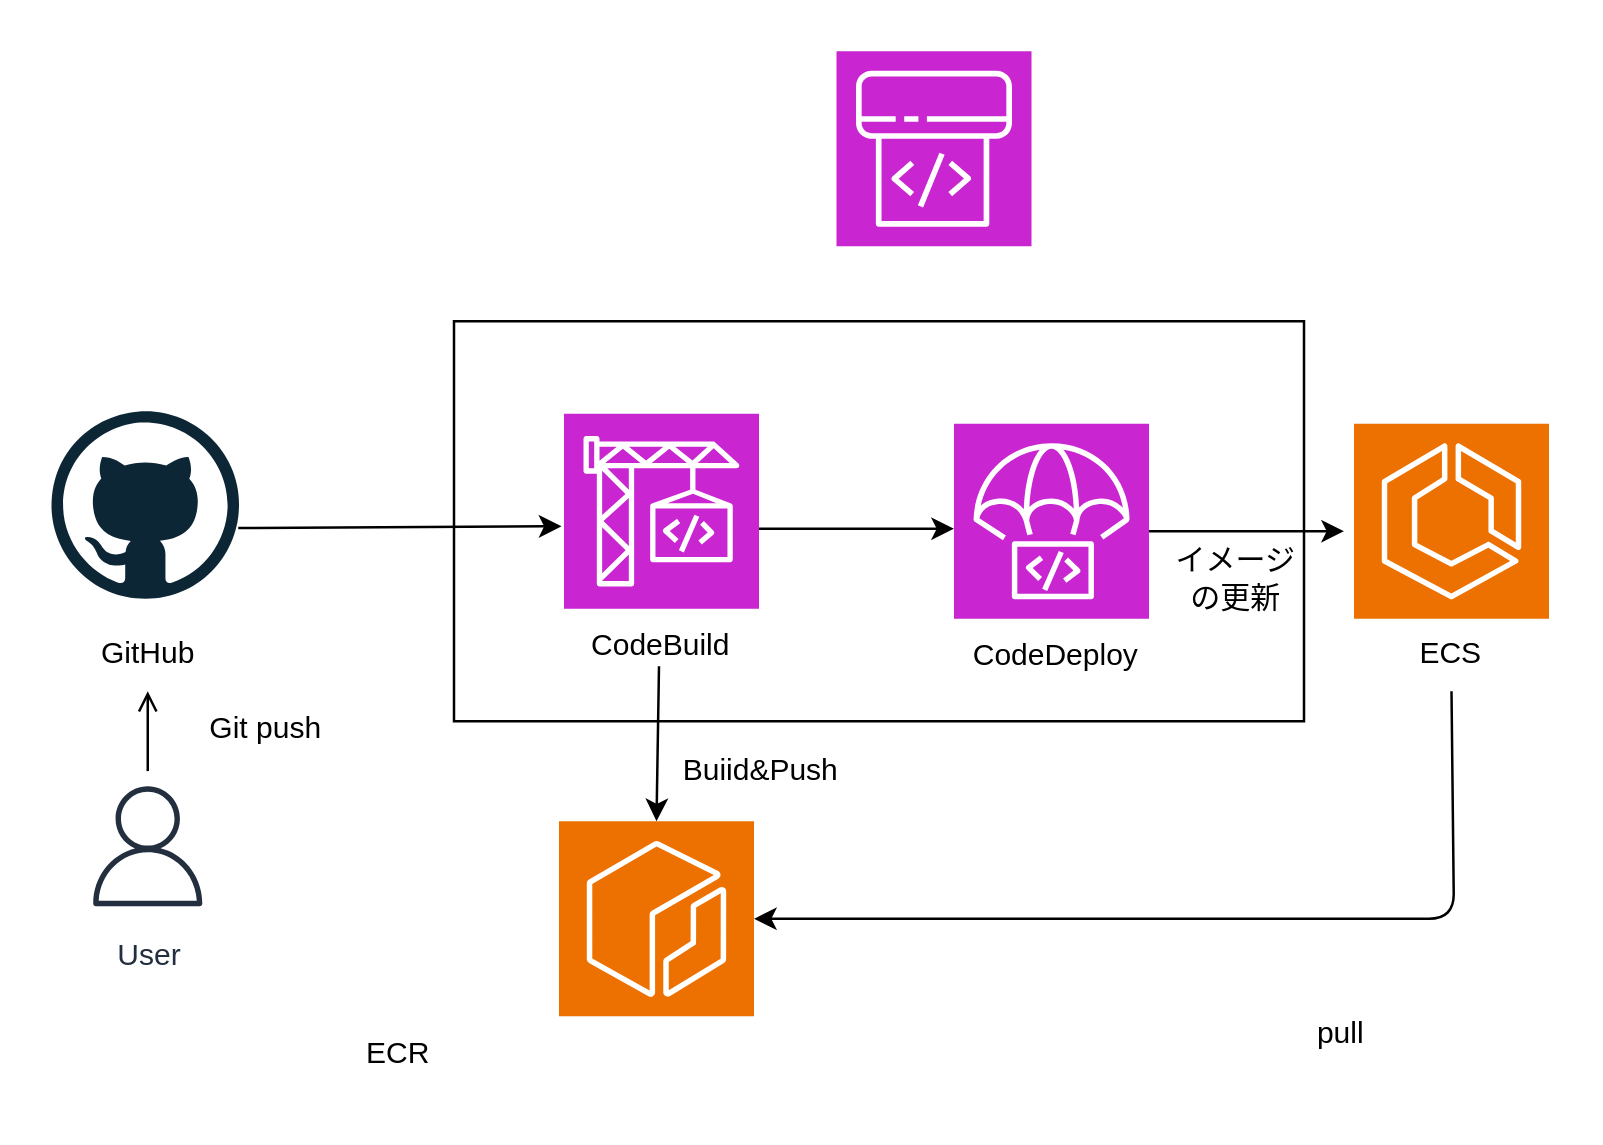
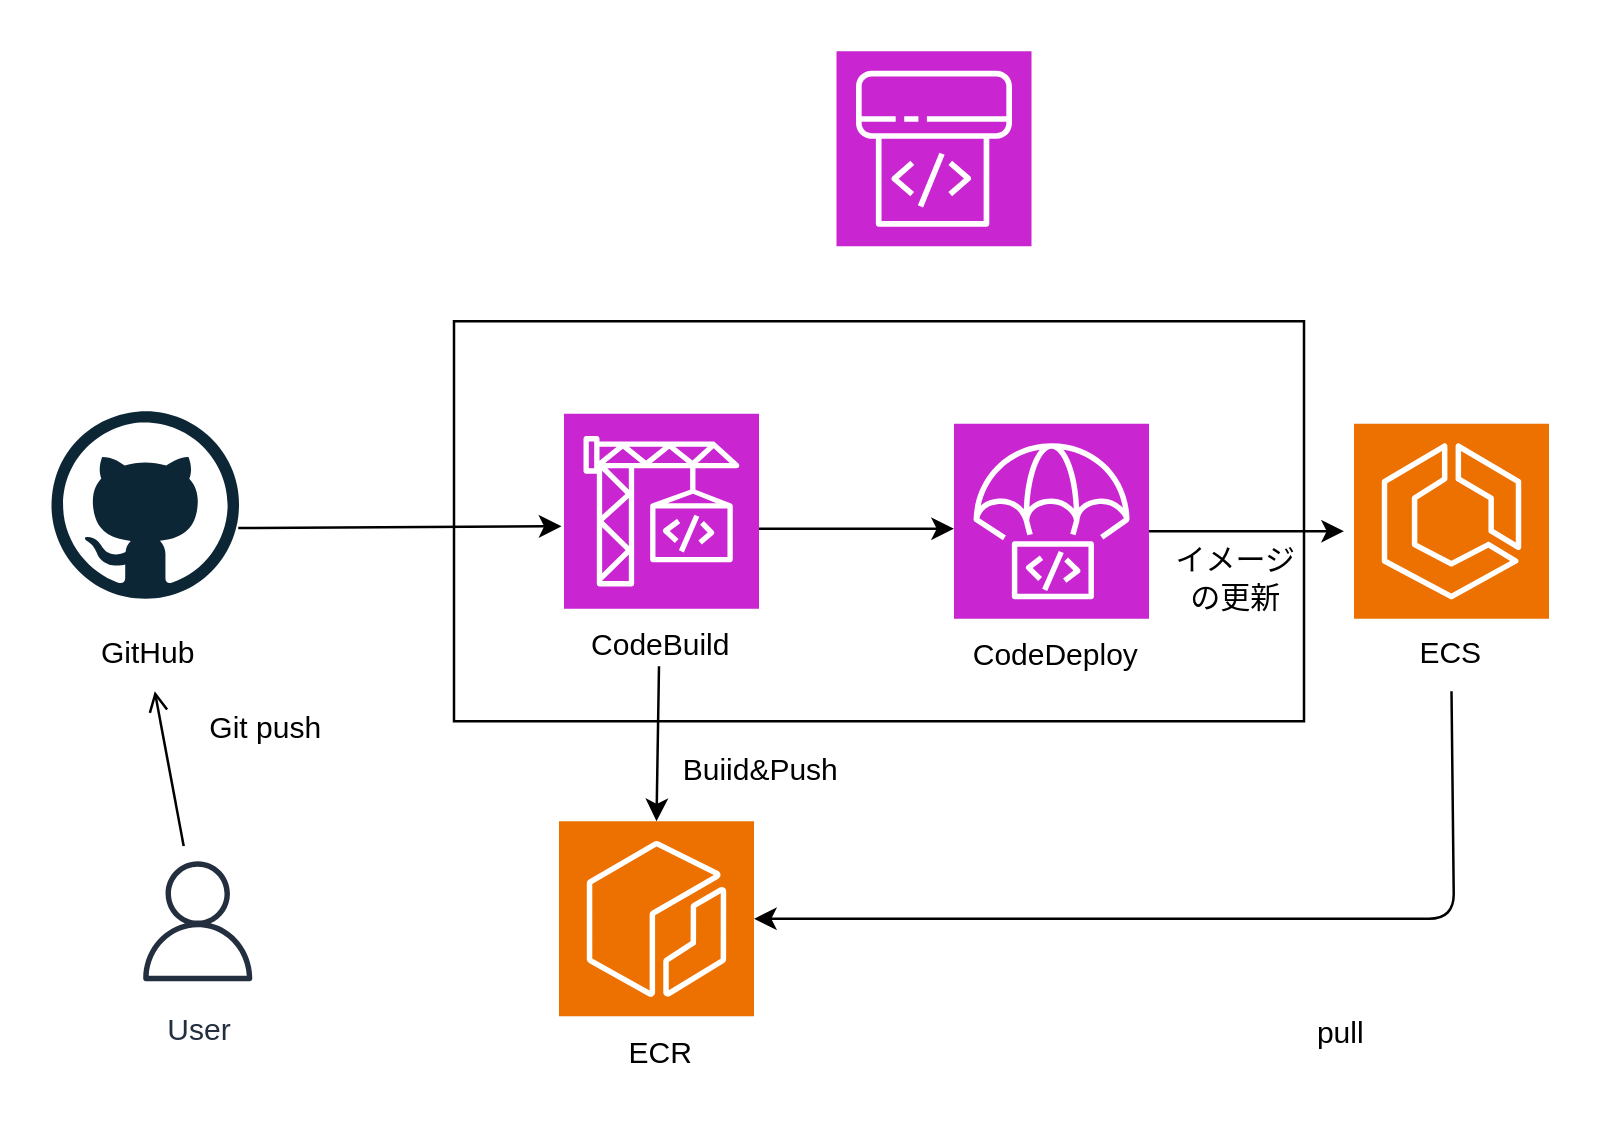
node "User": moved (148, 846) -> (198, 921)
node "ECR": moved (399, 1054) -> (661, 1054)
